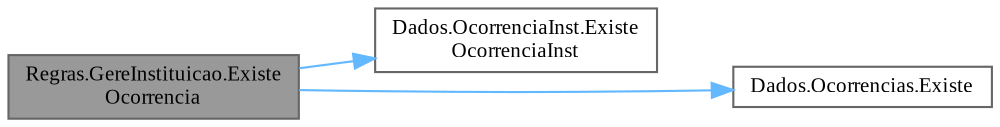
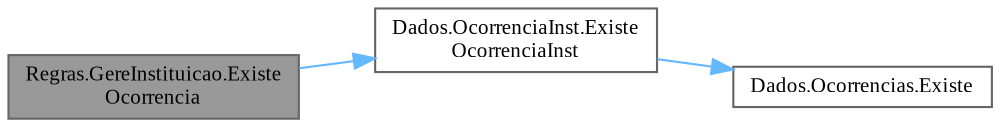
edge "Regras.GereInstituicao.Existe Ocorrencia" -> "Dados.Ocorrencias.Existe": now "Dados.OcorrenciaInst.Existe OcorrenciaInst" -> "Dados.Ocorrencias.Existe"
